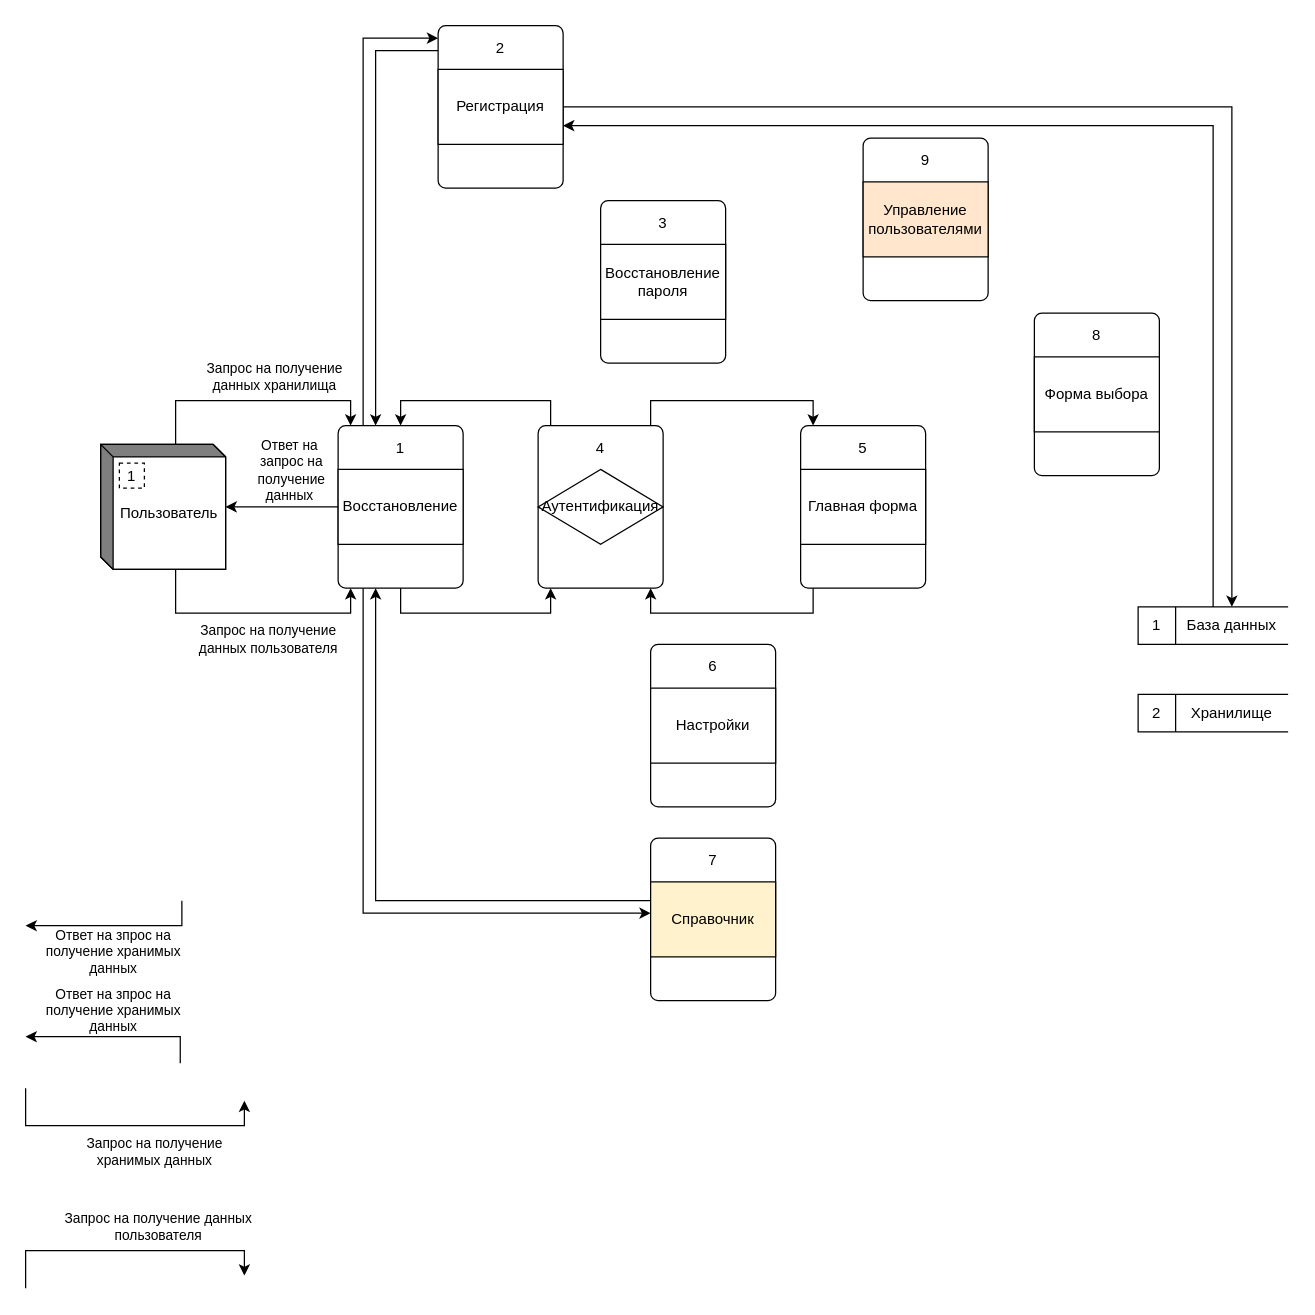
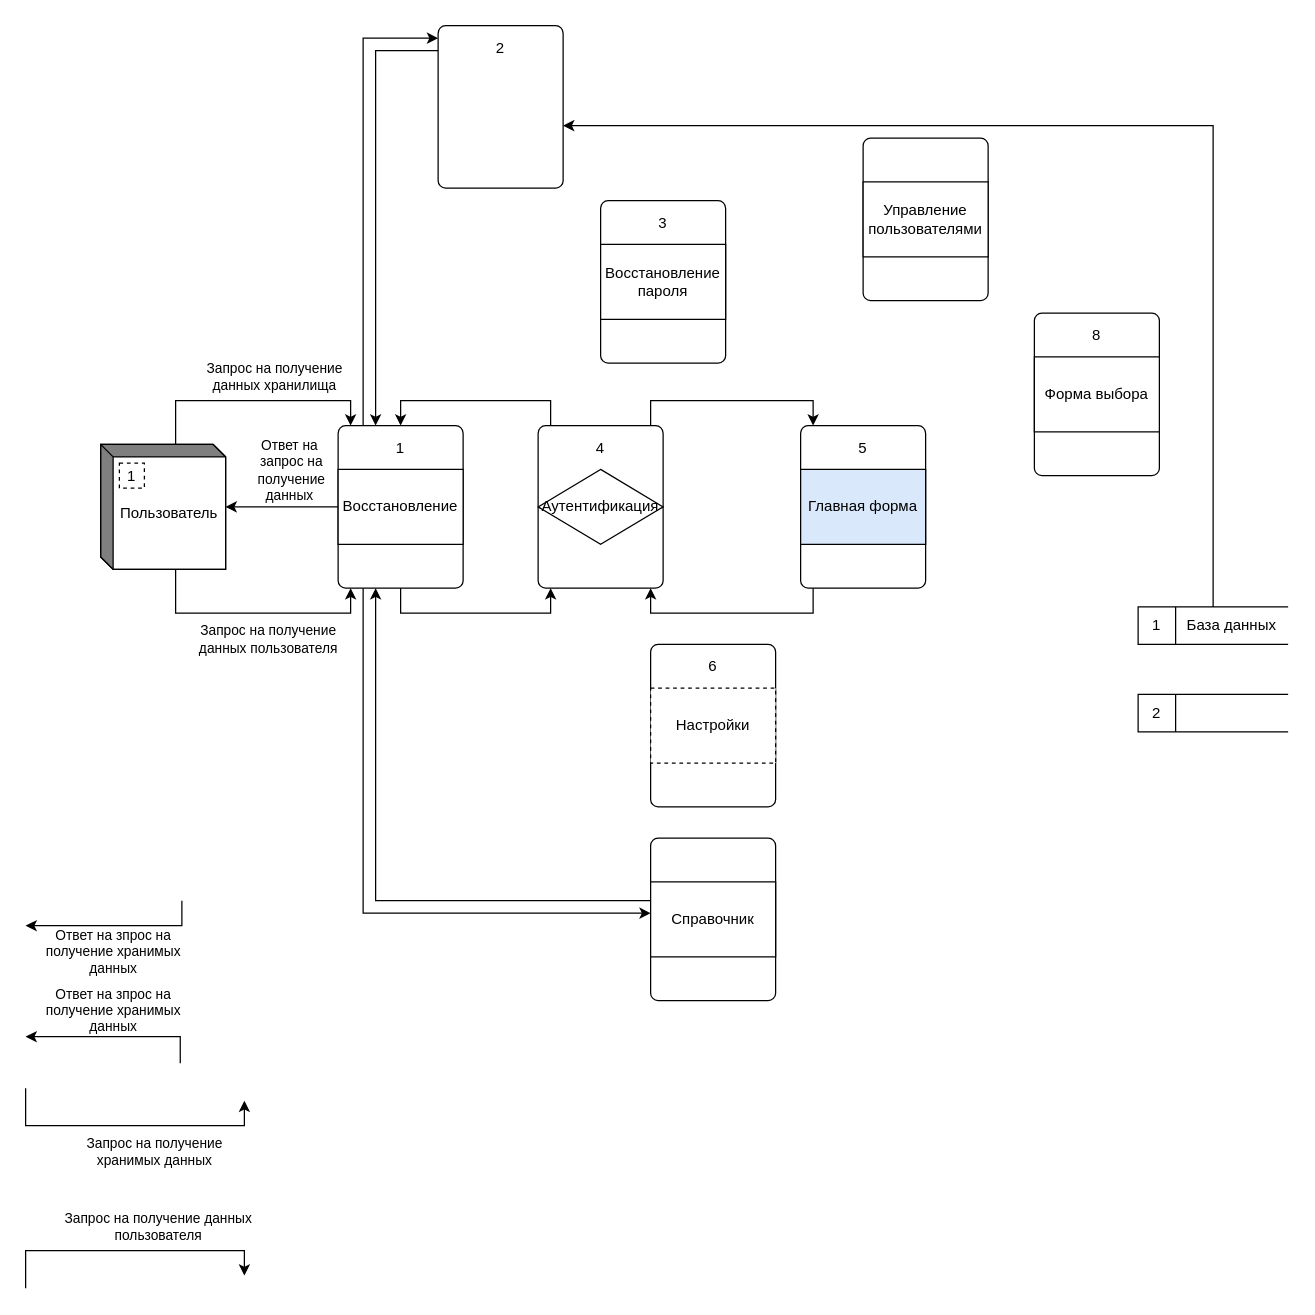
node "Регистрация": removed
edge "Регистрация" -> "База данных": removed
node "9": removed
node "Управление пользователями": fillcolor #ffe6cc -> #ffffff
node "Главная форма": fillcolor #ffffff -> #dae8fc
node "Хранилище": removed
node "Настройки": style solid -> dashed
node "7": removed
node "Справочник": fillcolor #fff2cc -> #ffffff
